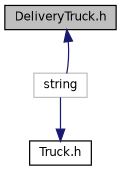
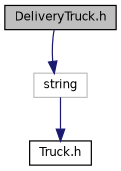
edge "string" -> "DeliveryTruck.h": reversed
